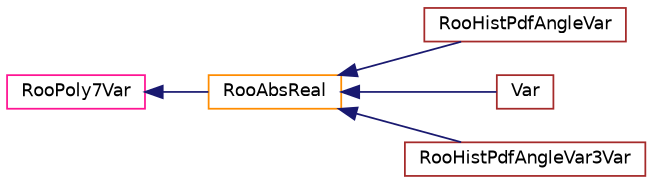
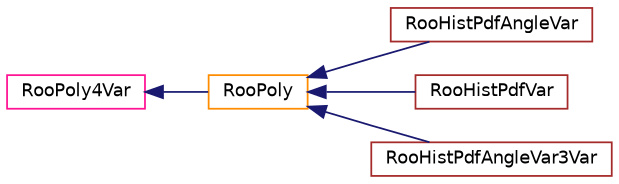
node "RooPoly7Var": label "RooPoly7Var" -> "RooPoly4Var"
node "RooAbsReal": label "RooAbsReal" -> "RooPoly"
node "Var": label "Var" -> "RooHistPdfVar"
